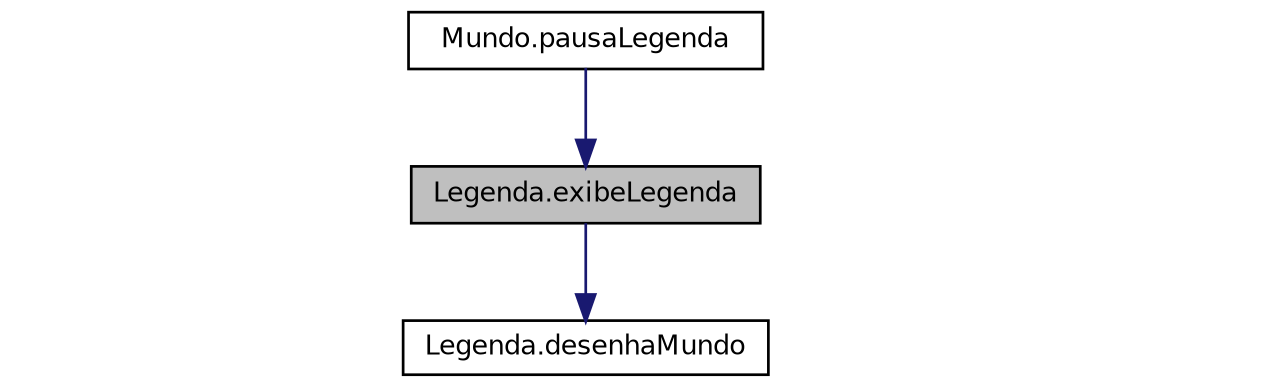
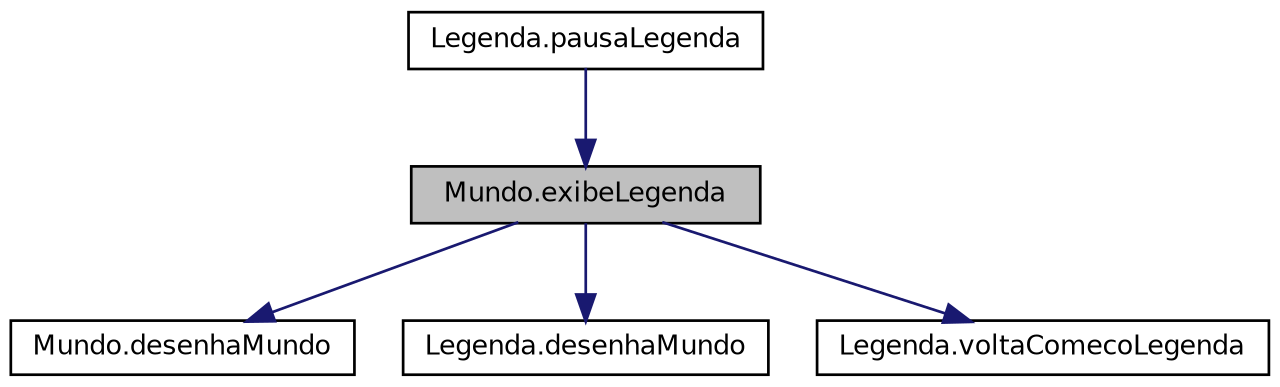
node "Mundo.pausaLegenda": label "Mundo.pausaLegenda" -> "Legenda.pausaLegenda"
node "Legenda.exibeLegenda": label "Legenda.exibeLegenda" -> "Mundo.exibeLegenda"
node "Mundo.desenhaMundo": added
node "Legenda.voltaComecoLegenda": added
